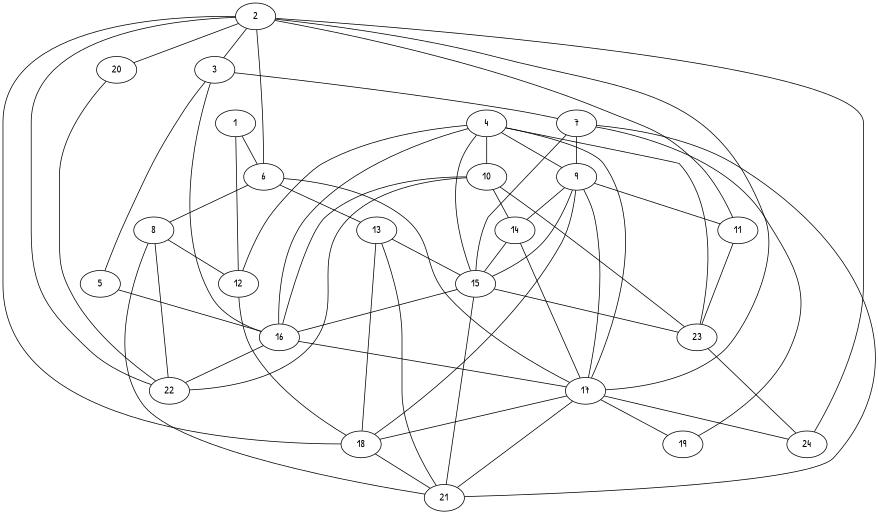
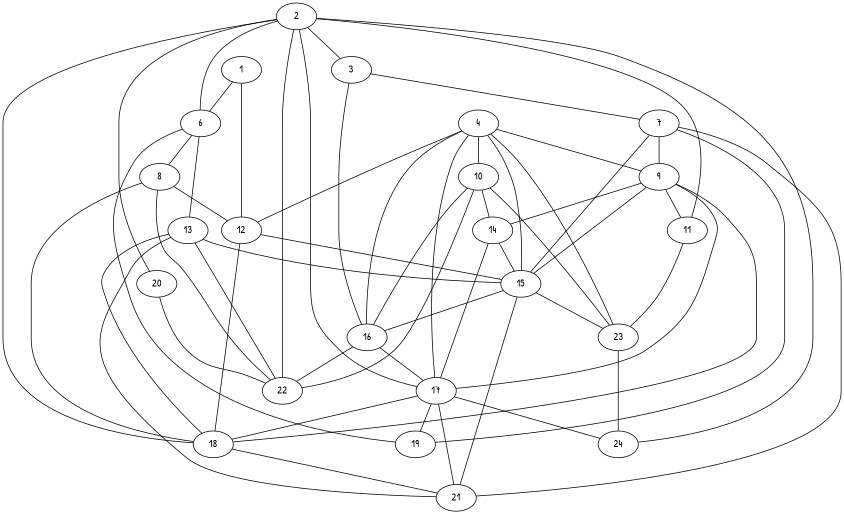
edge "12" -- "15": added
edge "6" -- "17": now "6" -- "19"
node "5": removed
edge "13" -- "22": added
edge "8" -- "21": now "8" -- "18"
